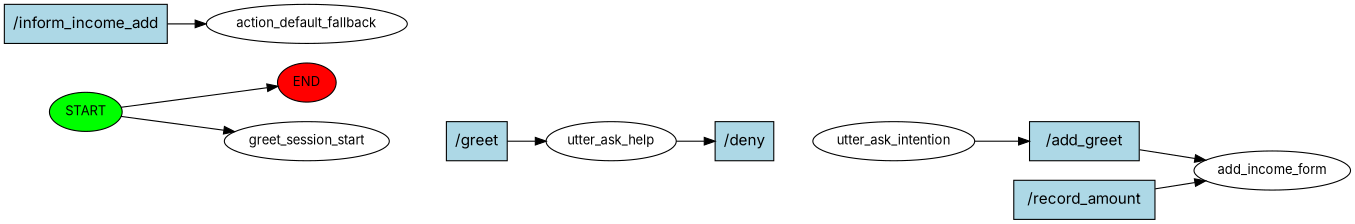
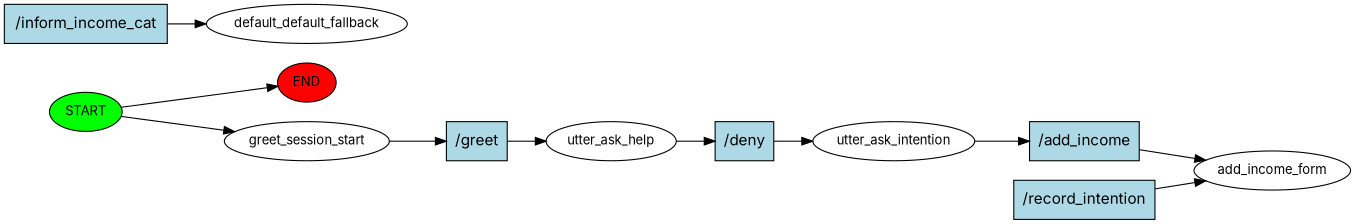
node "/inform_income_add": label "/inform_income_add" -> "/inform_income_cat"
node "action_default_fallback": label "action_default_fallback" -> "default_default_fallback"
edge "greet_session_start" -> "/greet": added
edge "/deny" -> "utter_ask_intention": added
node "/add_greet": label "/add_greet" -> "/add_income"
node "/record_amount": label "/record_amount" -> "/record_intention"
